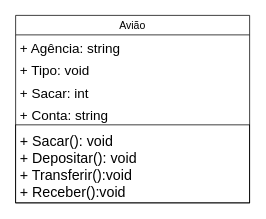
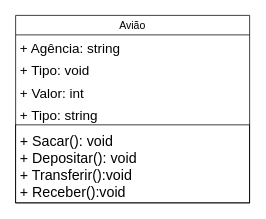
node "+ Sacar: int": label "+ Sacar: int" -> "+ Valor: int"
node "+ Conta: string": label "+ Conta: string" -> "+ Tipo: string"
